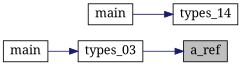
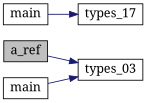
node "types_14": label "types_14" -> "types_17"
edge "types_03" -> "a_ref": reversed
